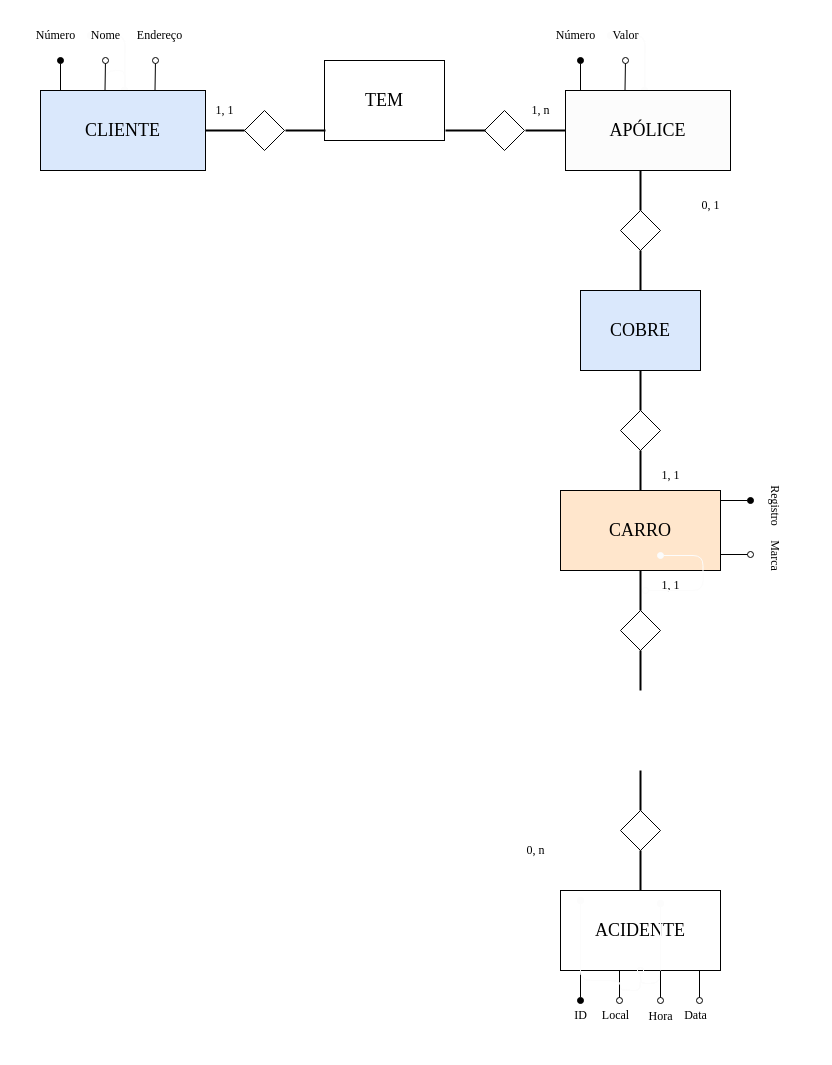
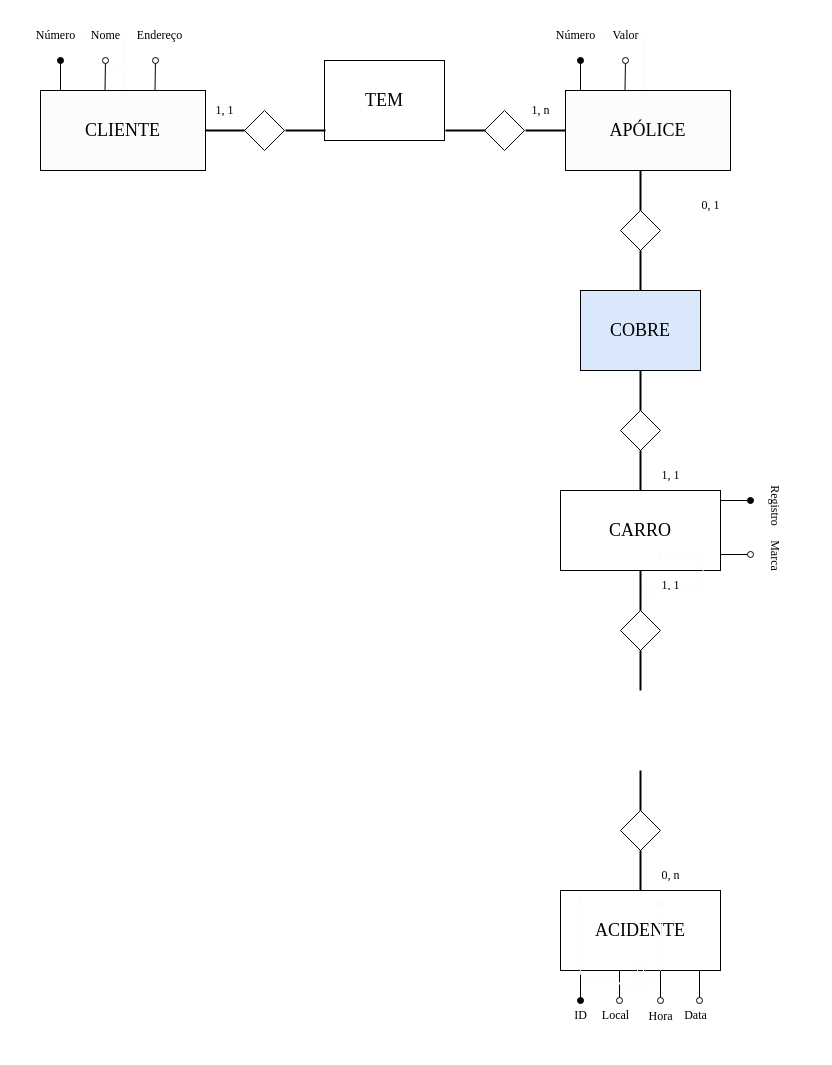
node "CLIENTE": fillcolor #dae8fc -> #fcfcfc
node "CARRO": fillcolor #ffe6cc -> #ffffff
node "0, n": moved (536, 851) -> (671, 876)
